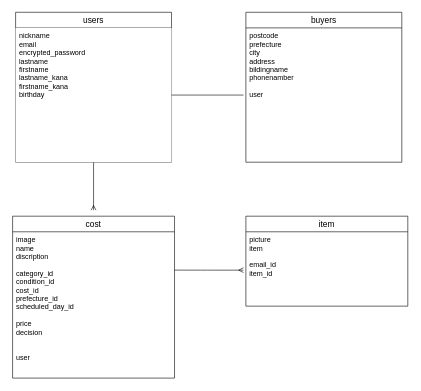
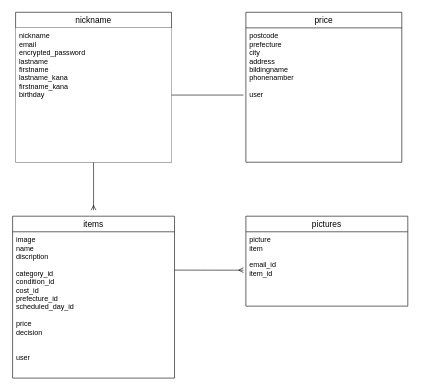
node "users": label "users" -> "nickname"
node "buyers": label "buyers" -> "price"
node "cost": label "cost" -> "items"
node "item": label "item" -> "pictures"
